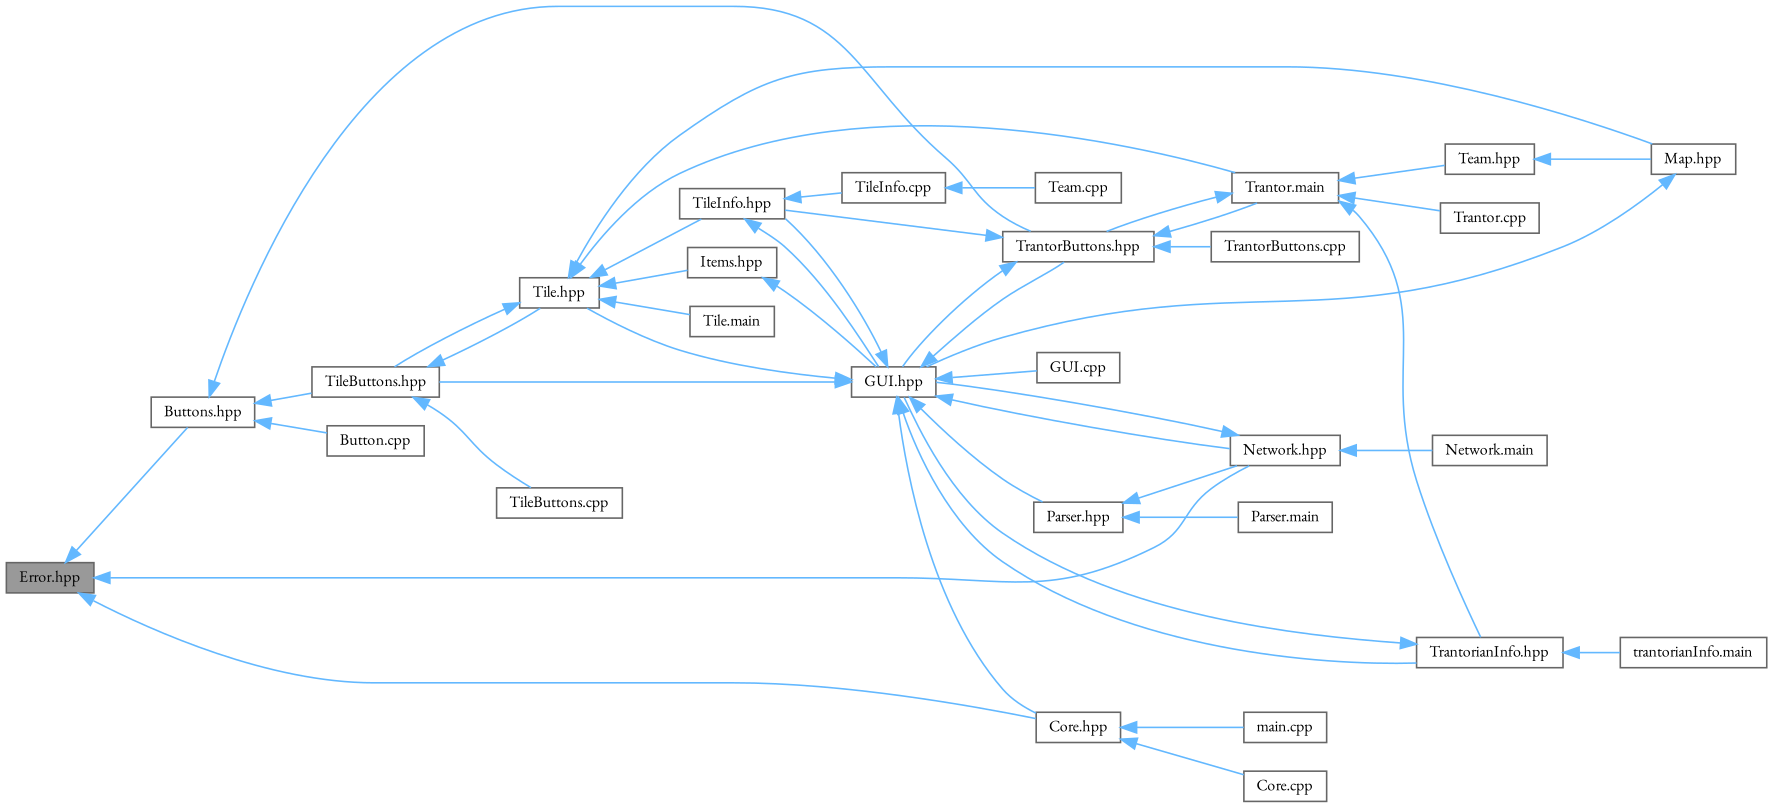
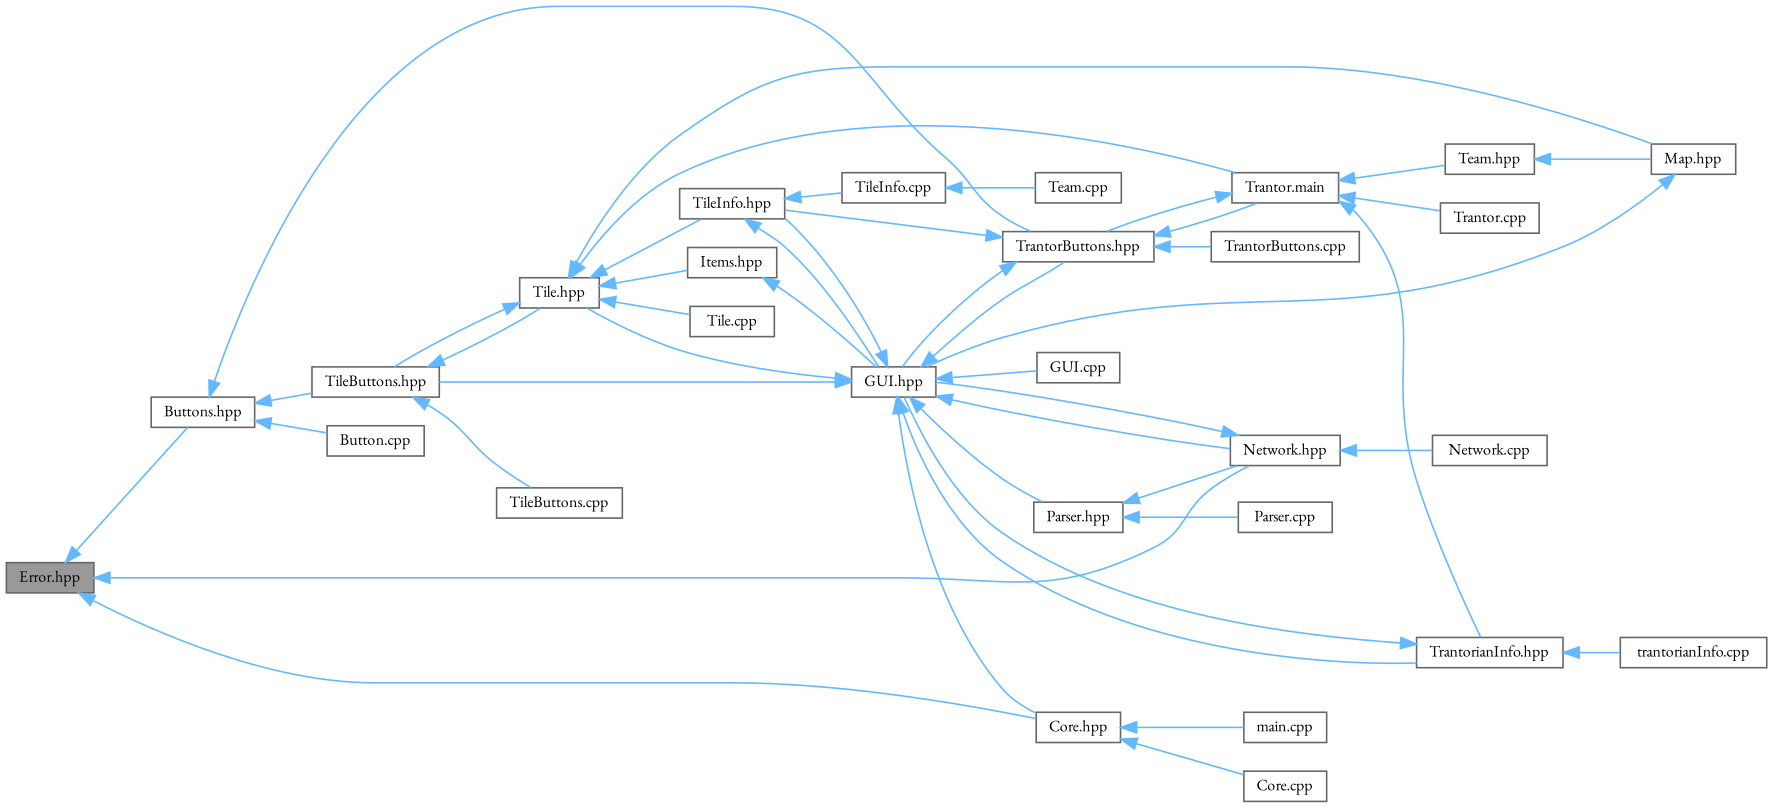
node "Tile.main": label "Tile.main" -> "Tile.cpp"
node "Network.main": label "Network.main" -> "Network.cpp"
node "Parser.main": label "Parser.main" -> "Parser.cpp"
node "trantorianInfo.main": label "trantorianInfo.main" -> "trantorianInfo.cpp"
